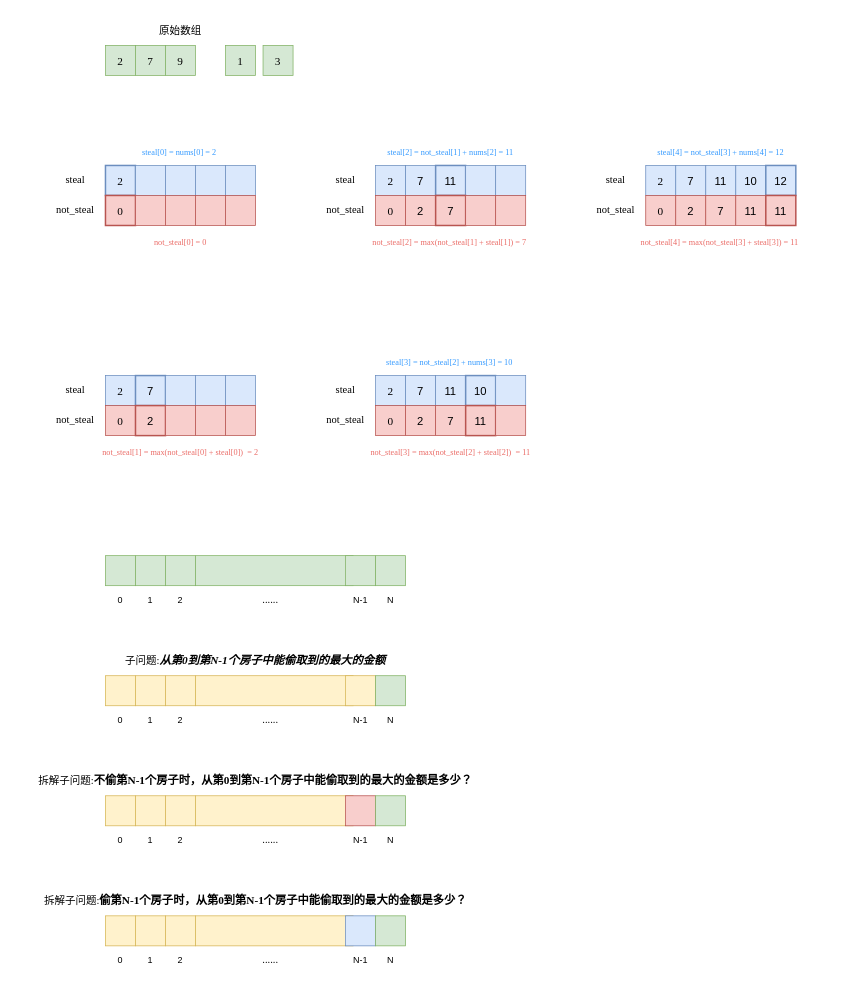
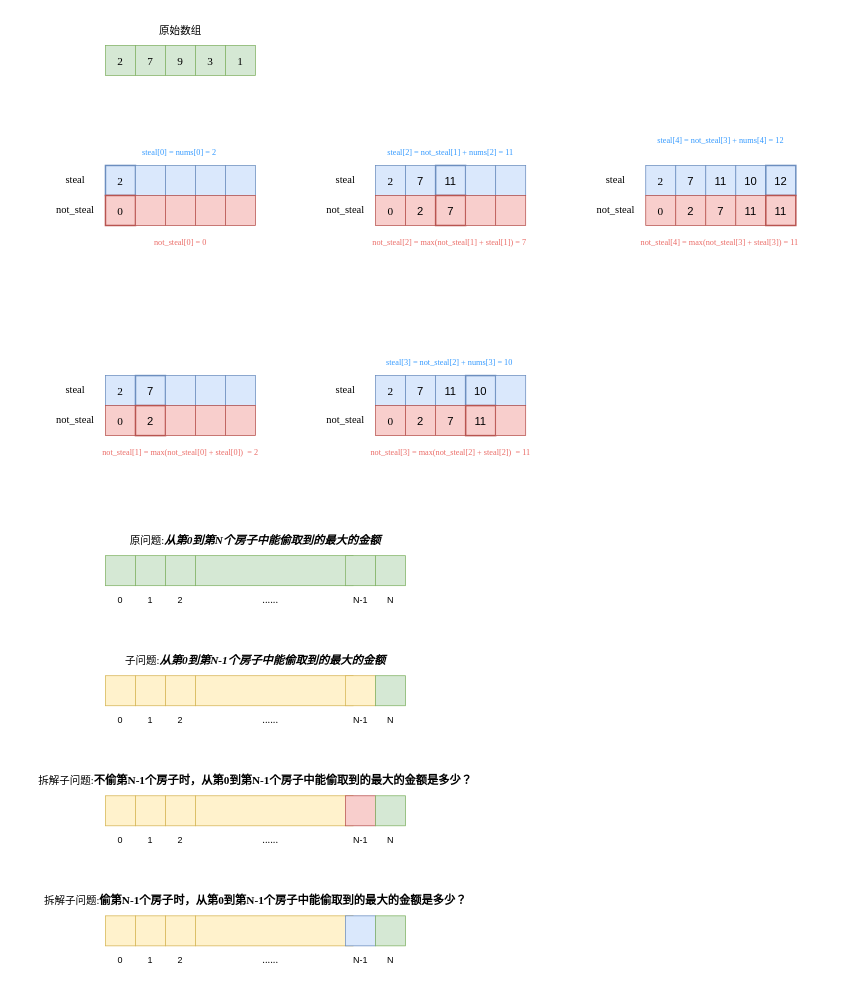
node "3": moved (278, 60) -> (210, 60)
node "steal[4] = not_steal[3] + nums[4] = 12": moved (720, 150) -> (720, 139)
node "原问题:从第0到第N个房子中能偷取到的最大的金额": added
